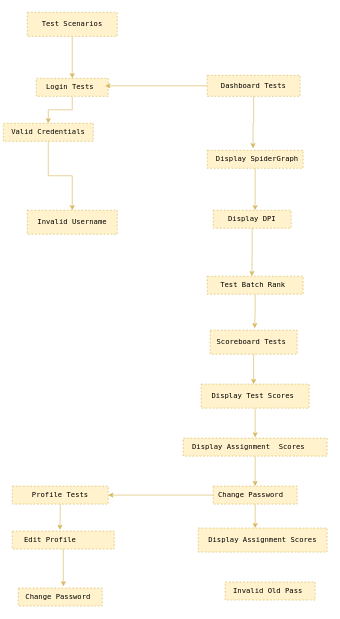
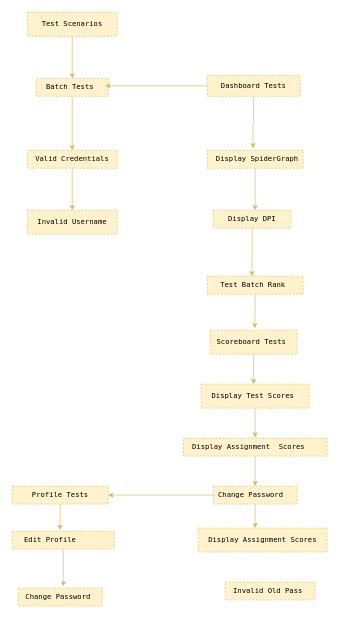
node "Login Tests": label "Login Tests" -> "Batch Tests"
node "Valid Credentials": moved (48, 132) -> (72, 159)
